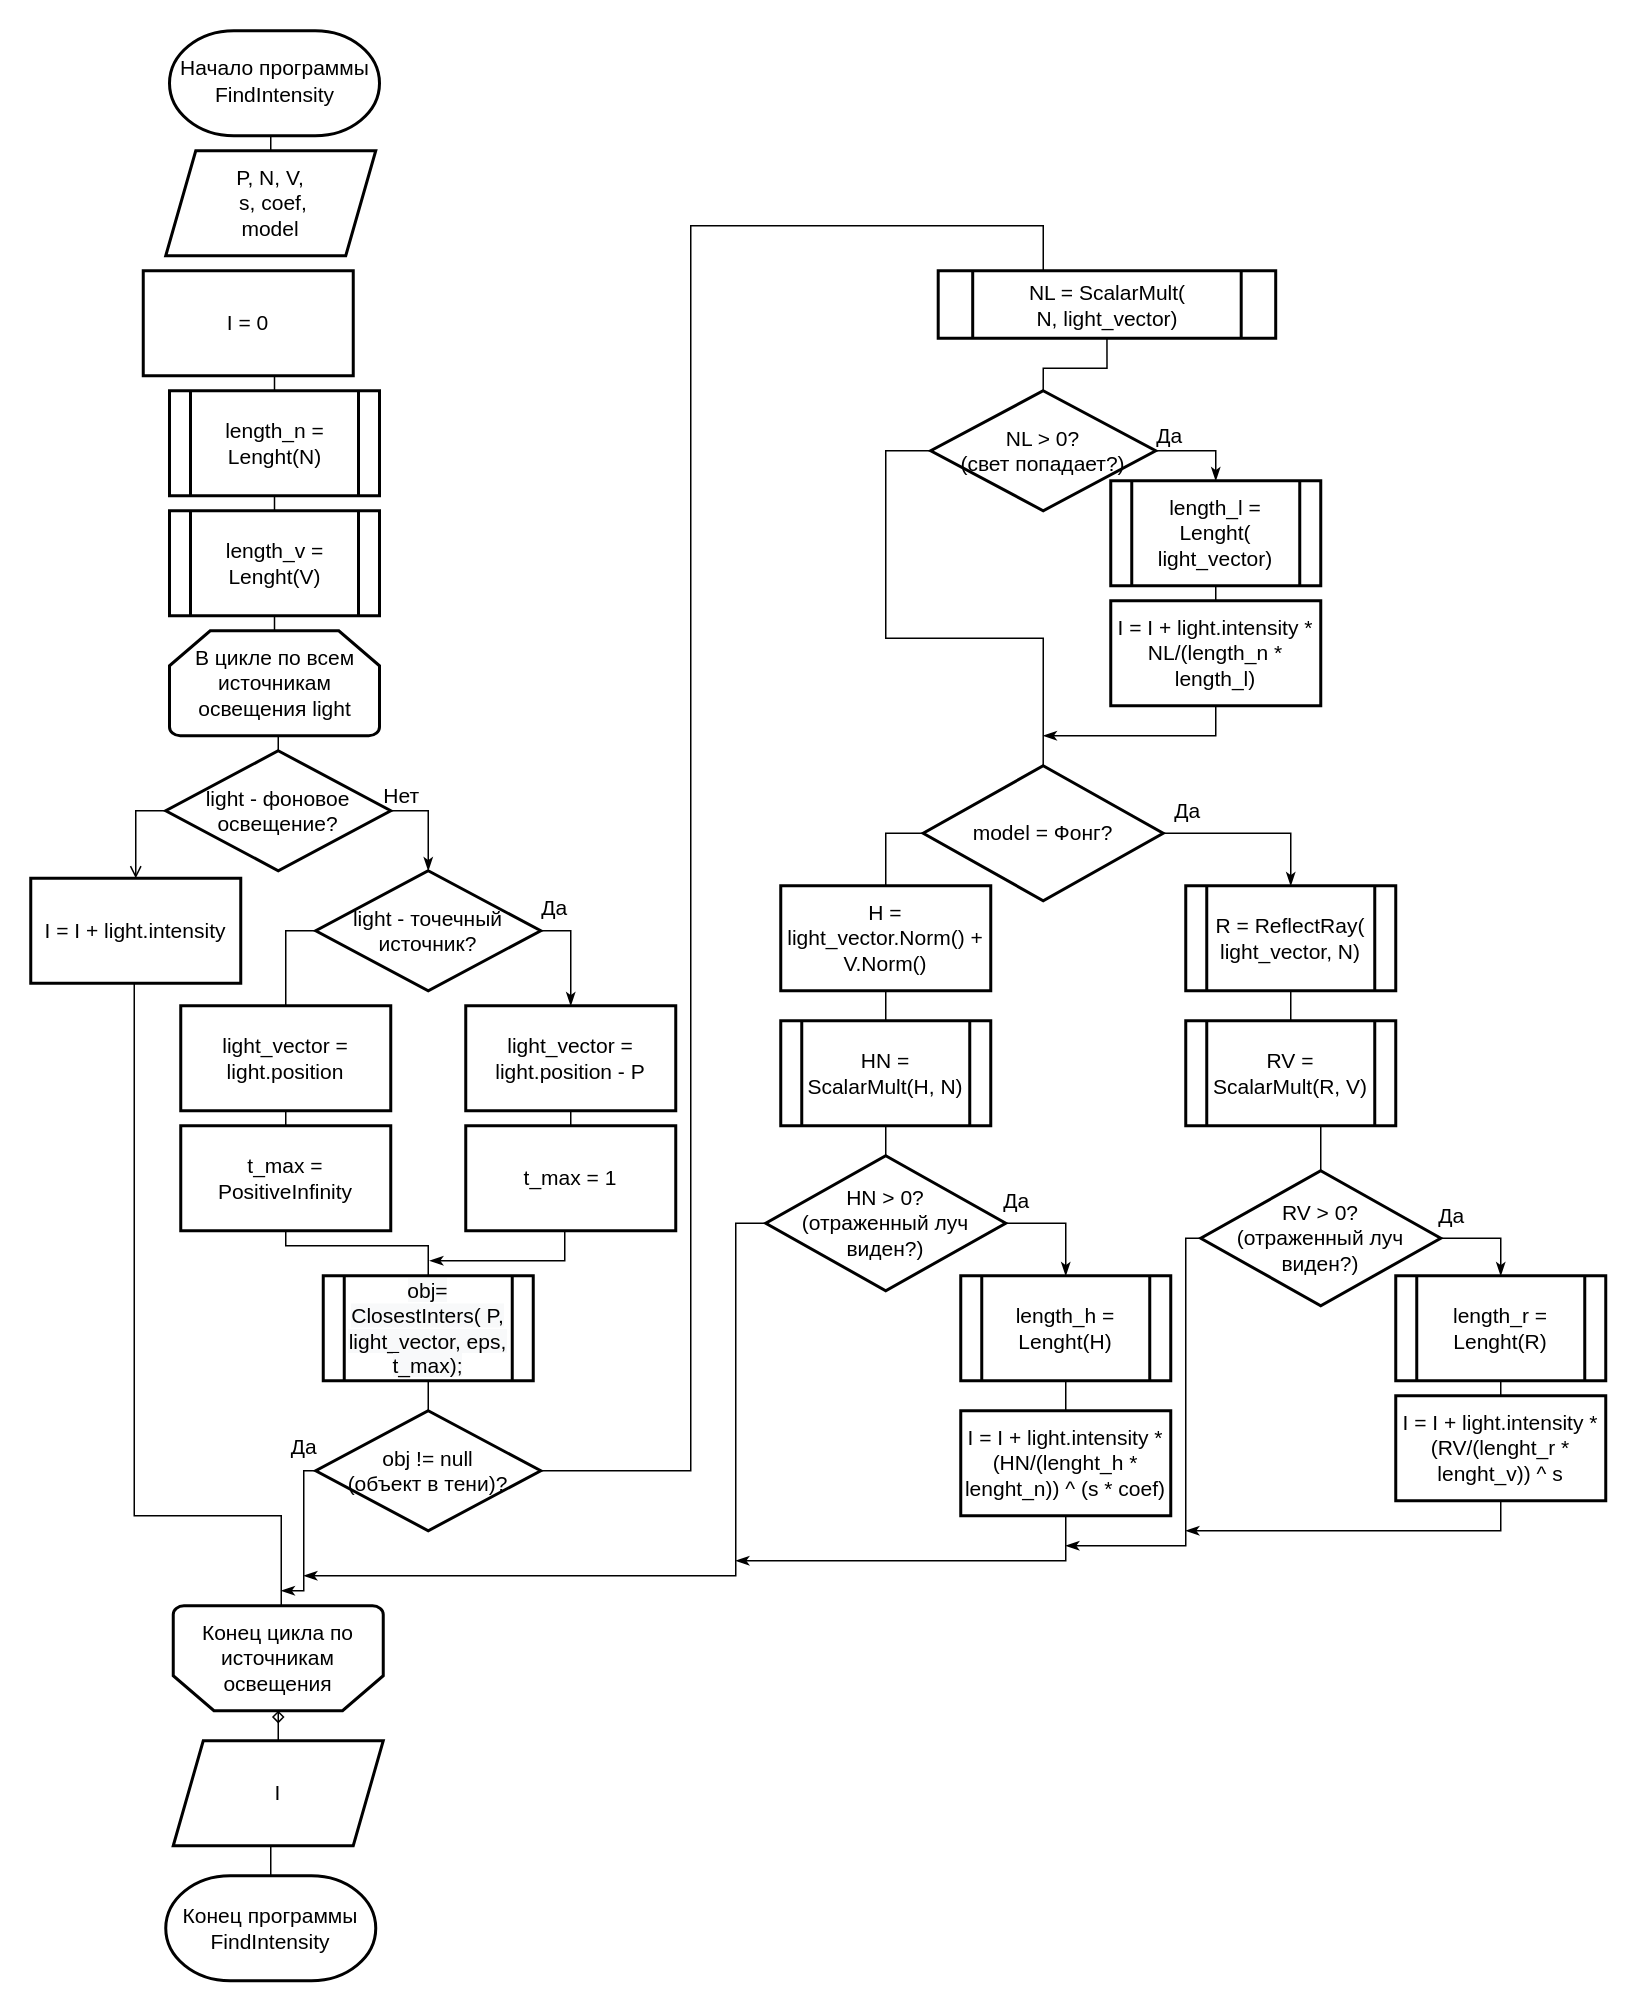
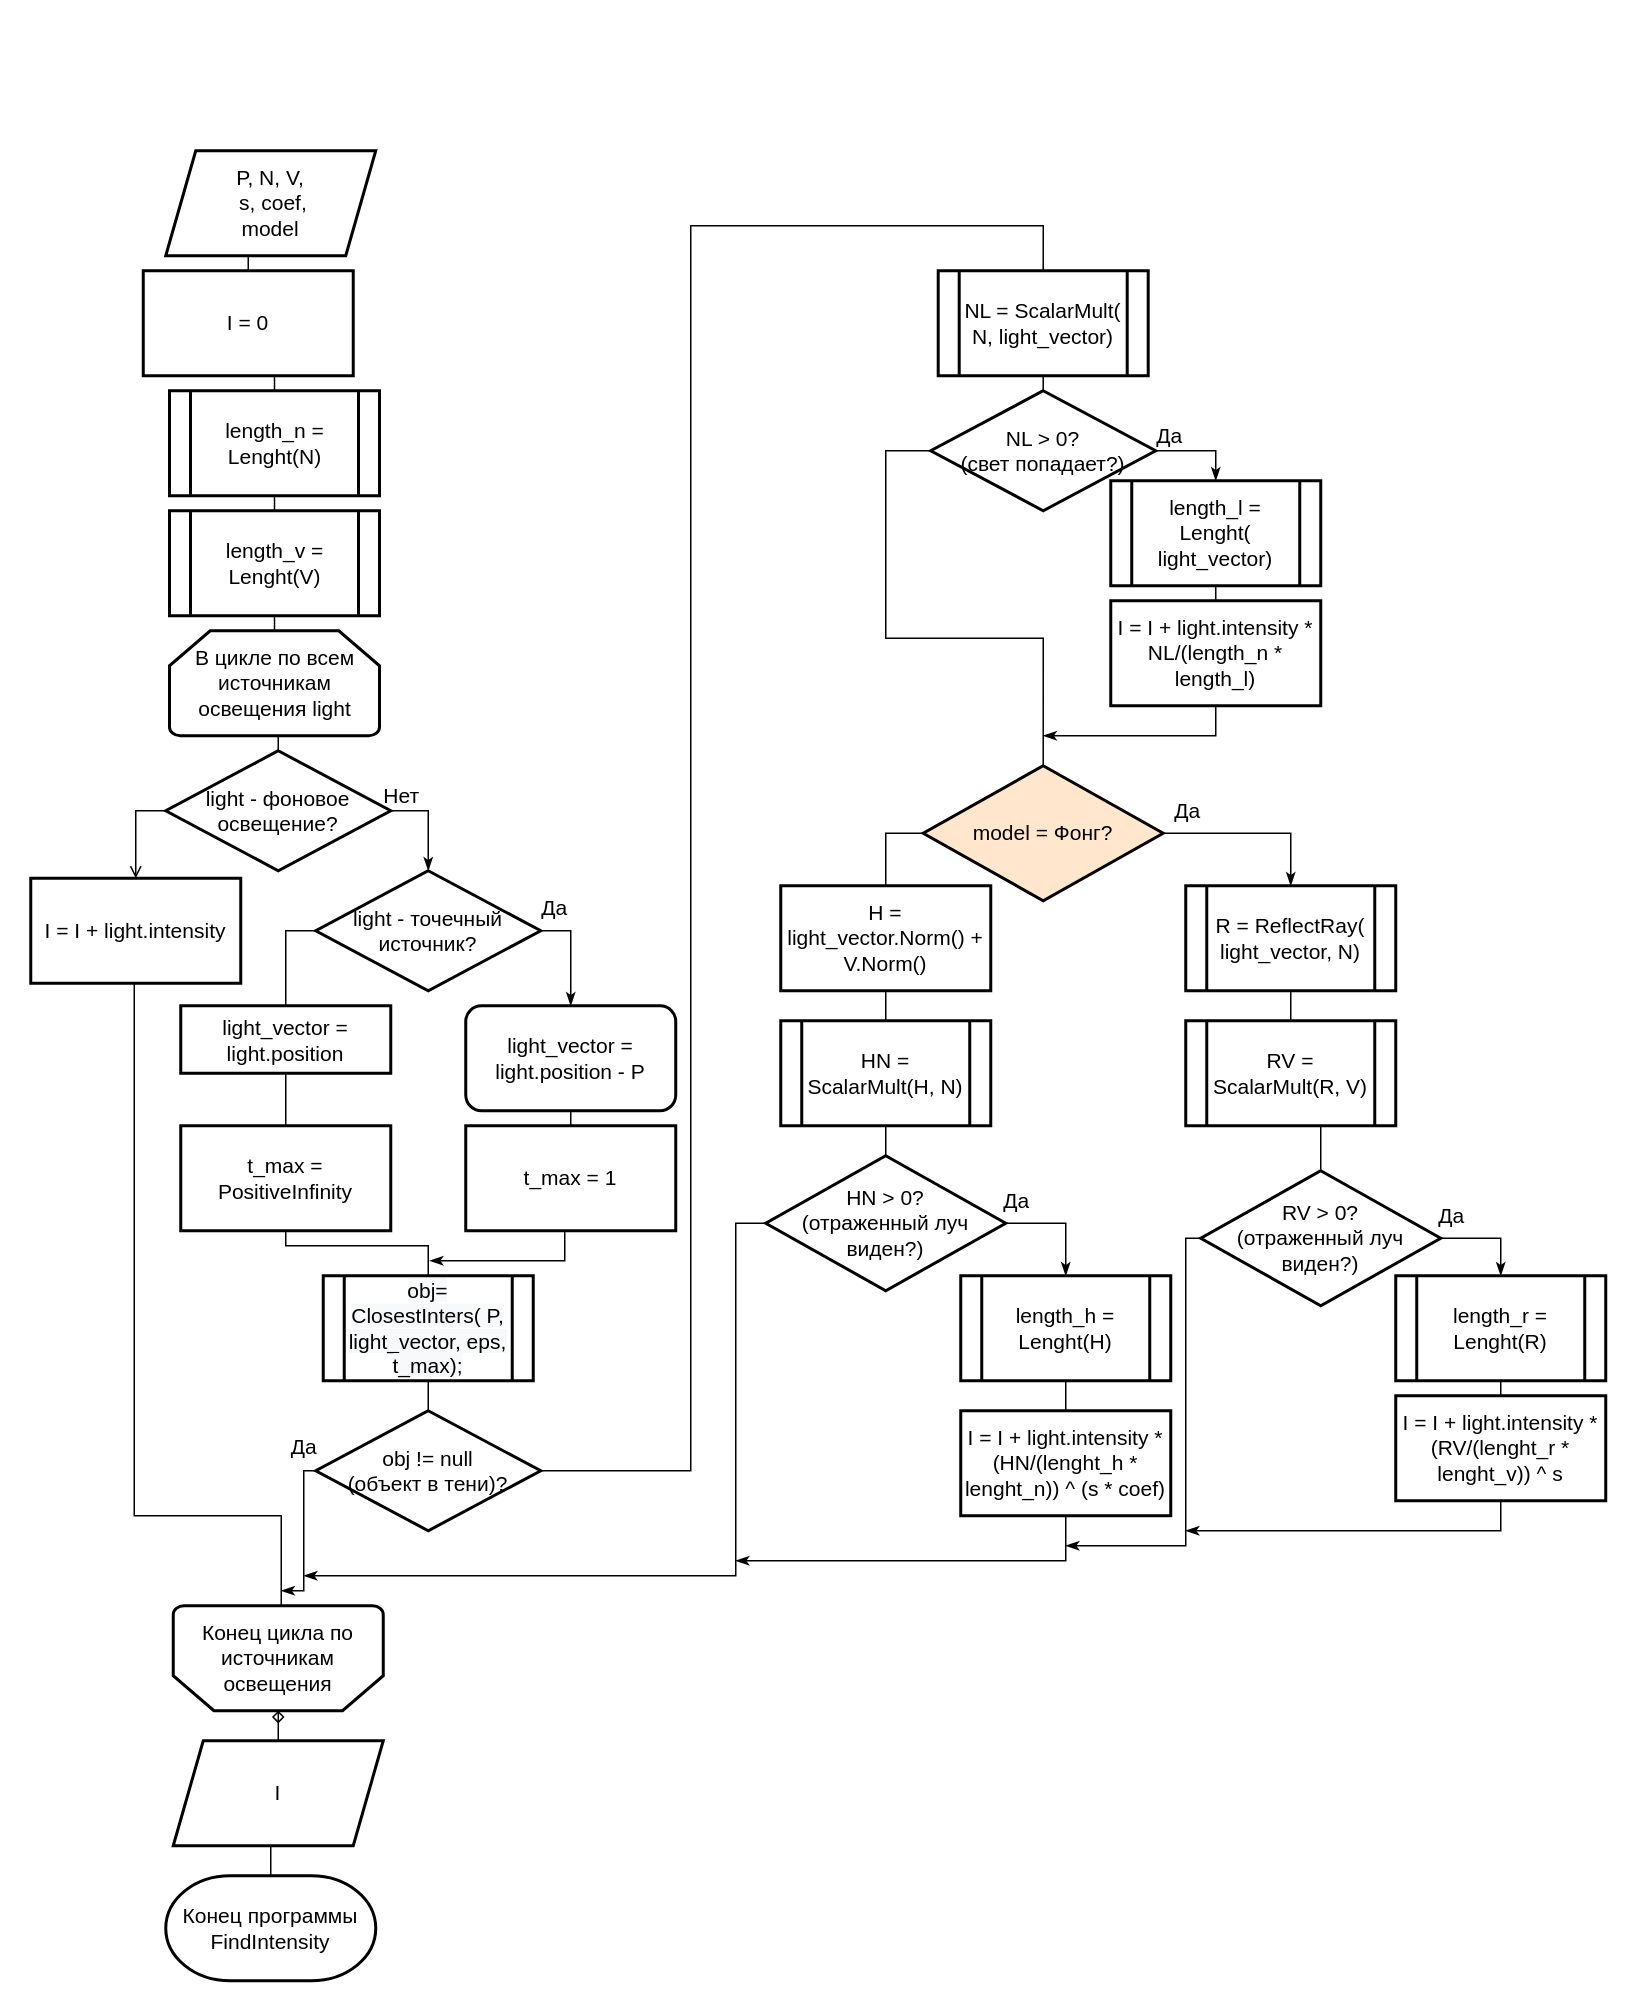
node "Начало программы FindIntensity": removed
edge "Начало программы FindIntensity" -- "P, N, V, s, coef, model": removed
edge "P, N, V, s, coef, model" -- "I = 0": added
node "NL = ScalarMult( N, light_vector)": size 338x68 -> 210x105
node "model = Фонг?": fillcolor #ffffff -> #ffe6cc
node "light_vector = light.position": size 210x105 -> 210x68
node "light_vector = light.position - P": shape rectangle -> rounded rectangle
